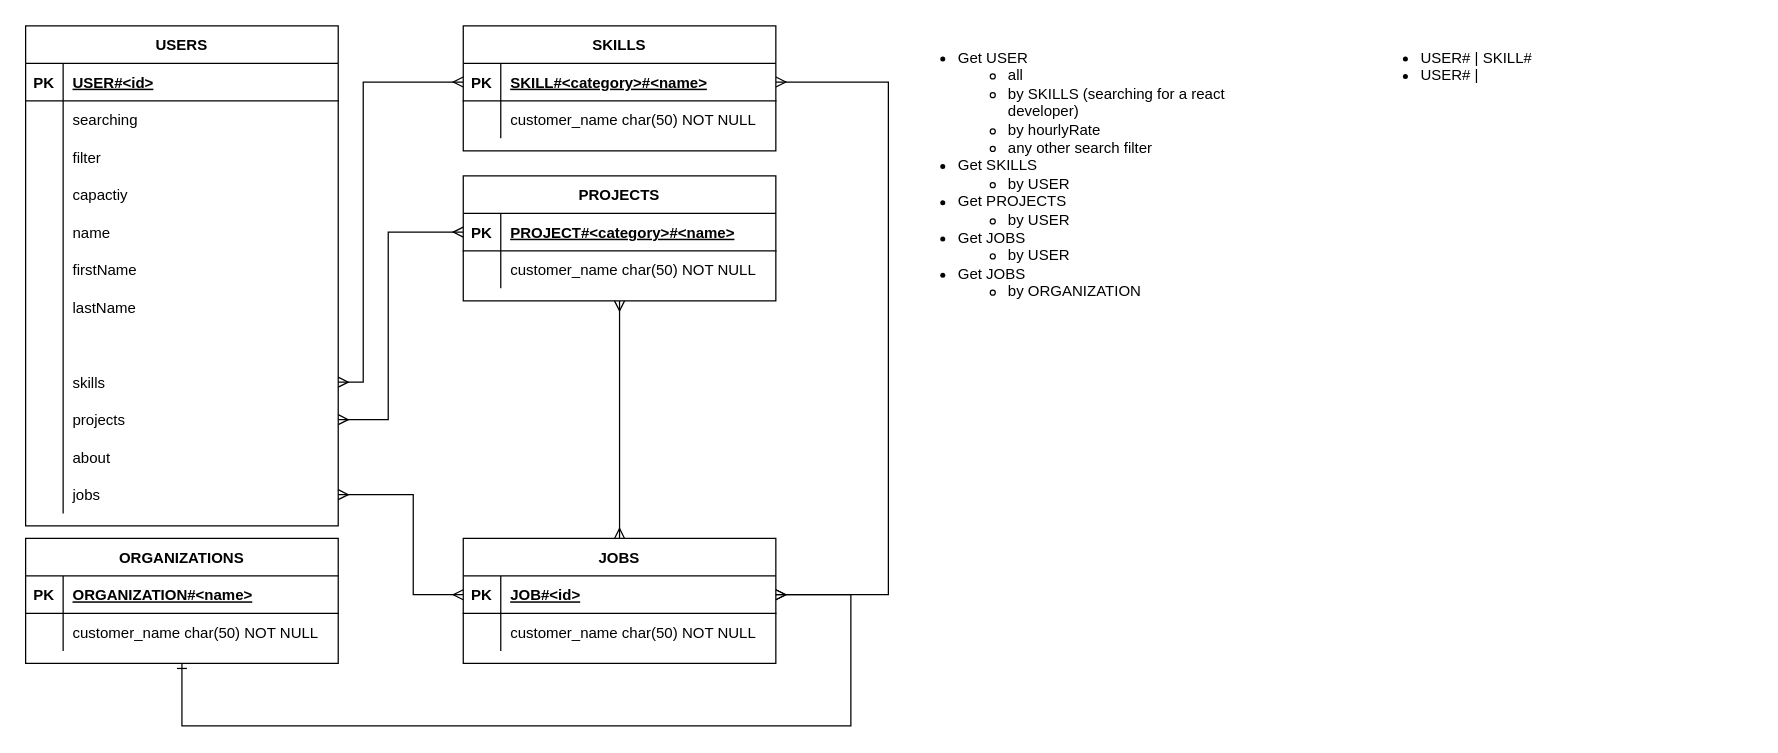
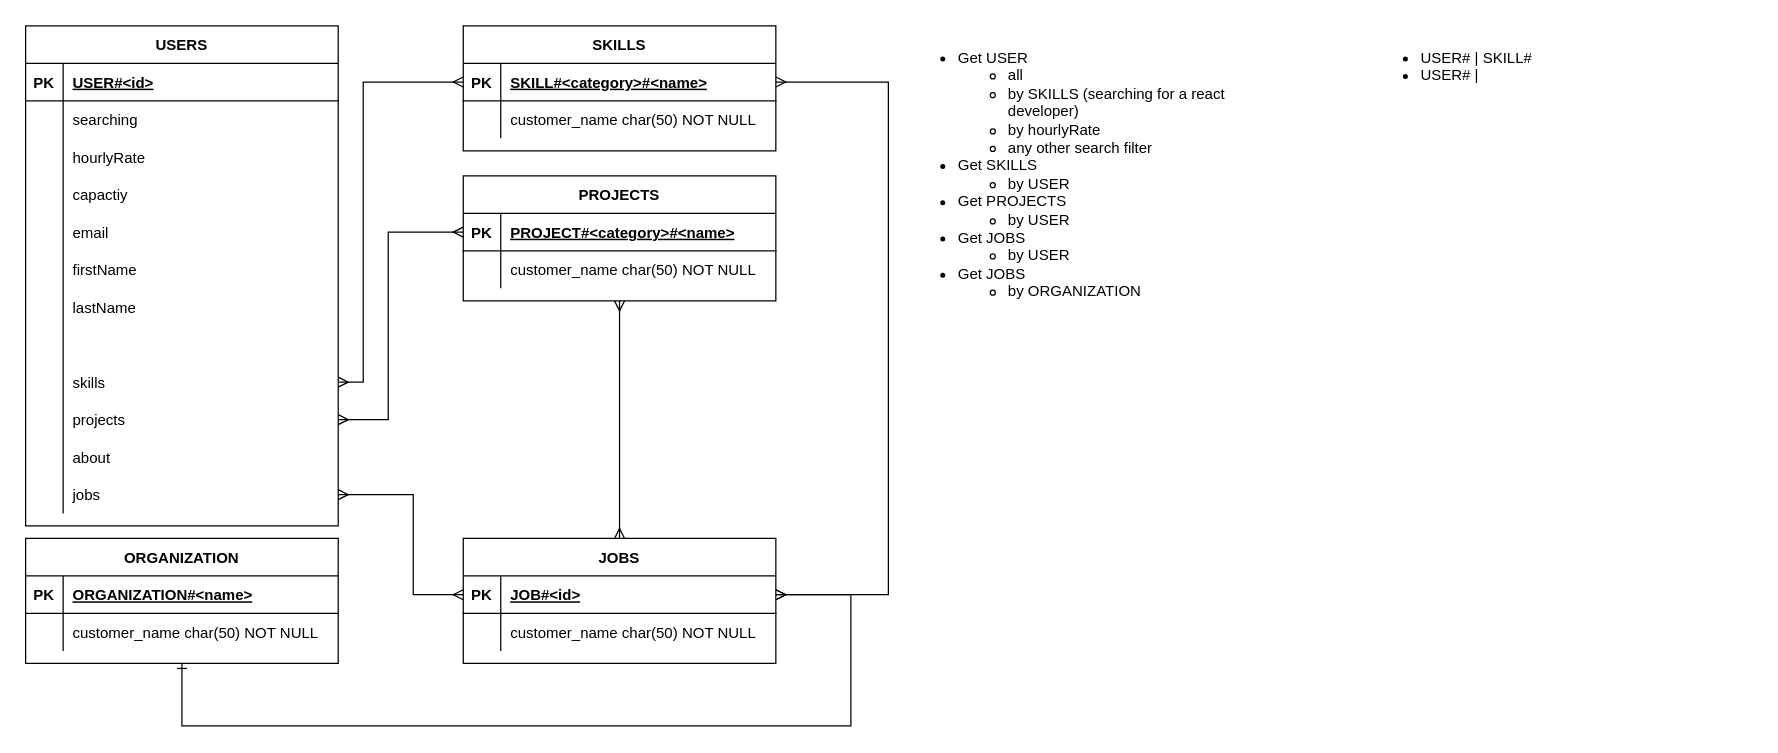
node "filter": label "filter" -> "hourlyRate"
node "name": label "name" -> "email"
node "ORGANIZATIONS": label "ORGANIZATIONS" -> "ORGANIZATION"
